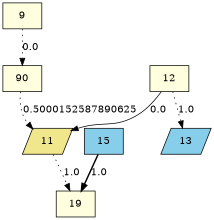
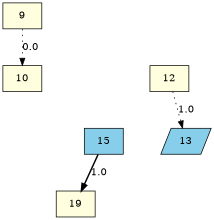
node "90": label "90" -> "10"
node "11": removed
